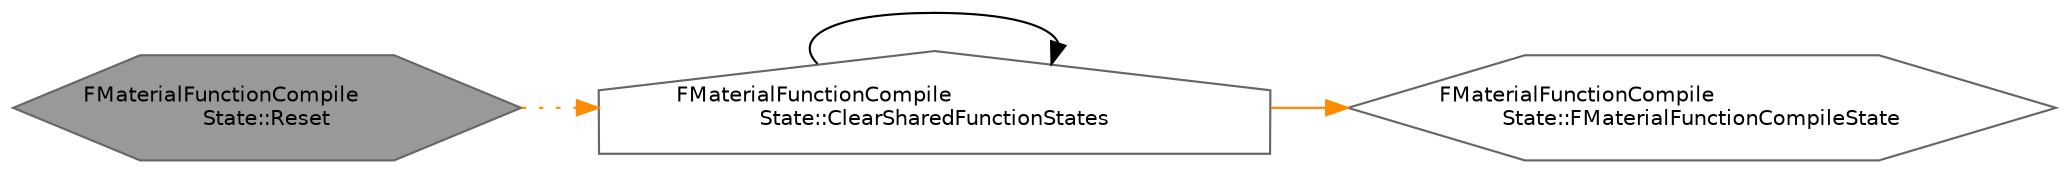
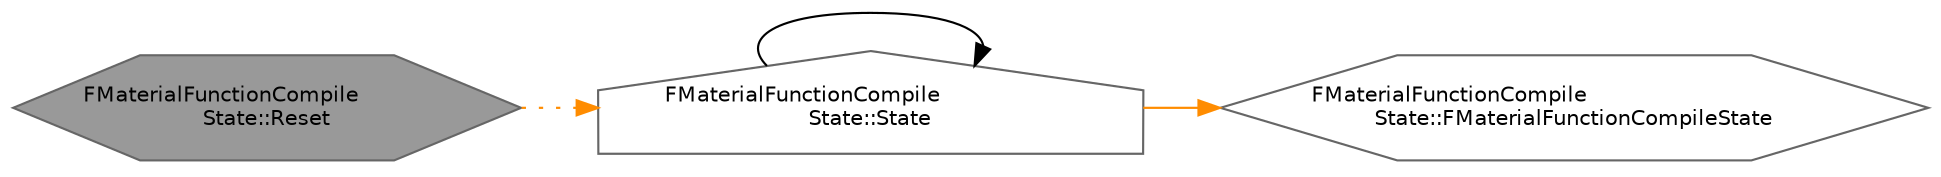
node "FMaterialFunctionCompile State::ClearSharedFunctionStates": label "FMaterialFunctionCompile State::ClearSharedFunctionStates" -> "FMaterialFunctionCompile State::State"
